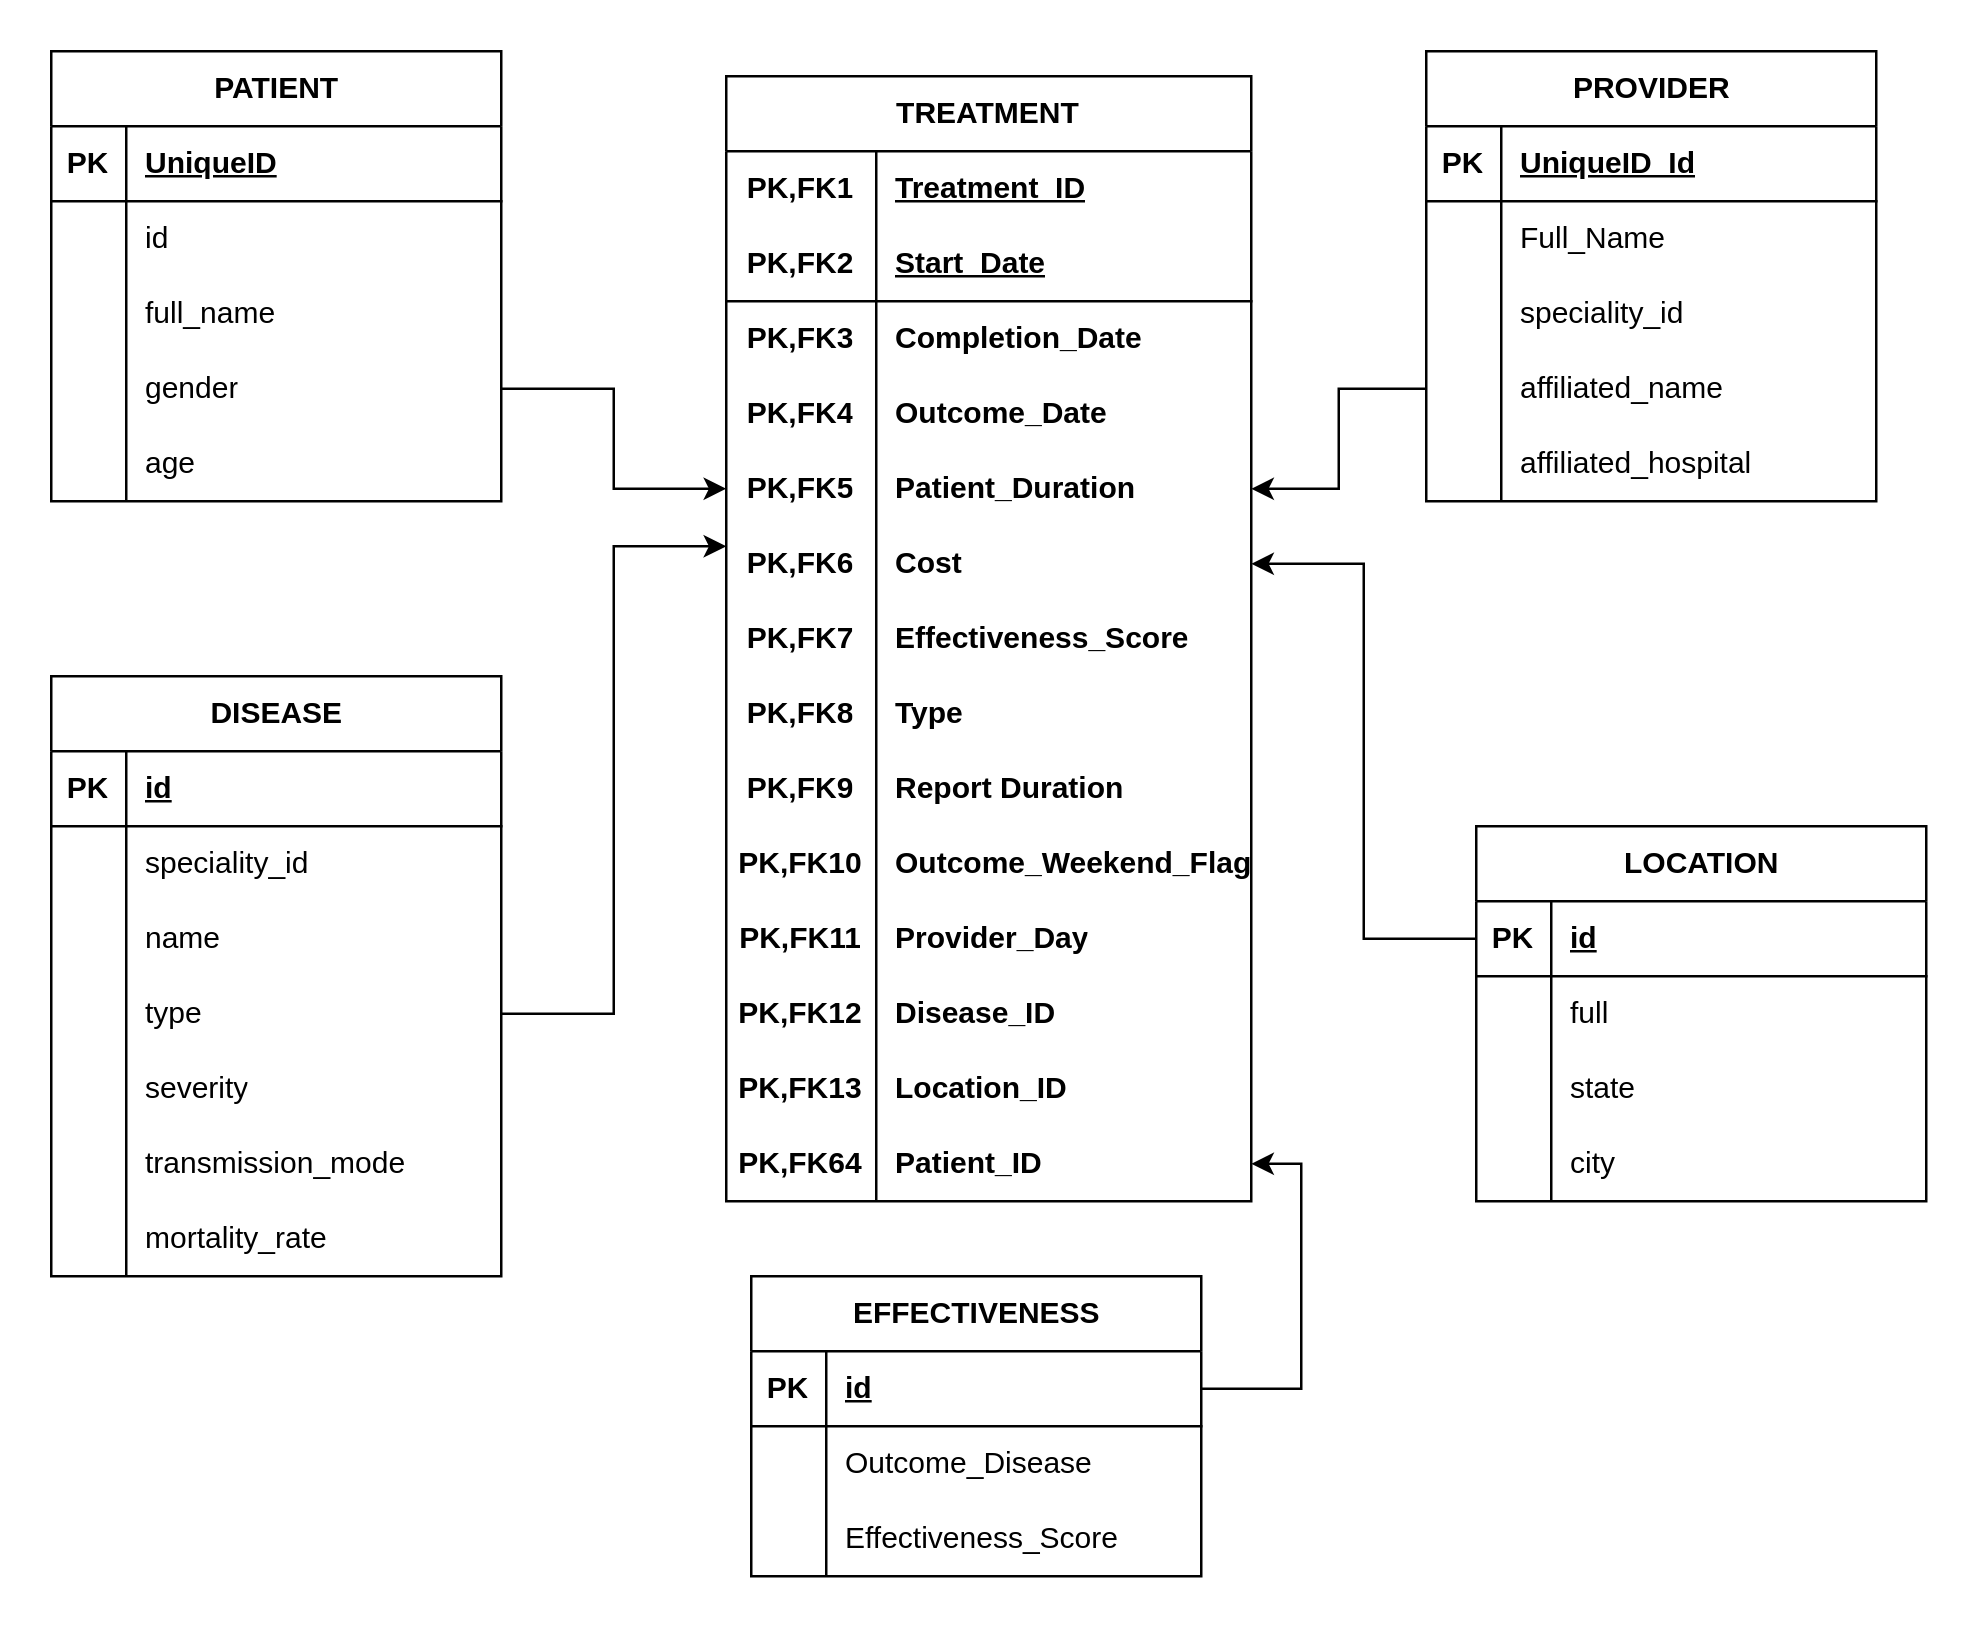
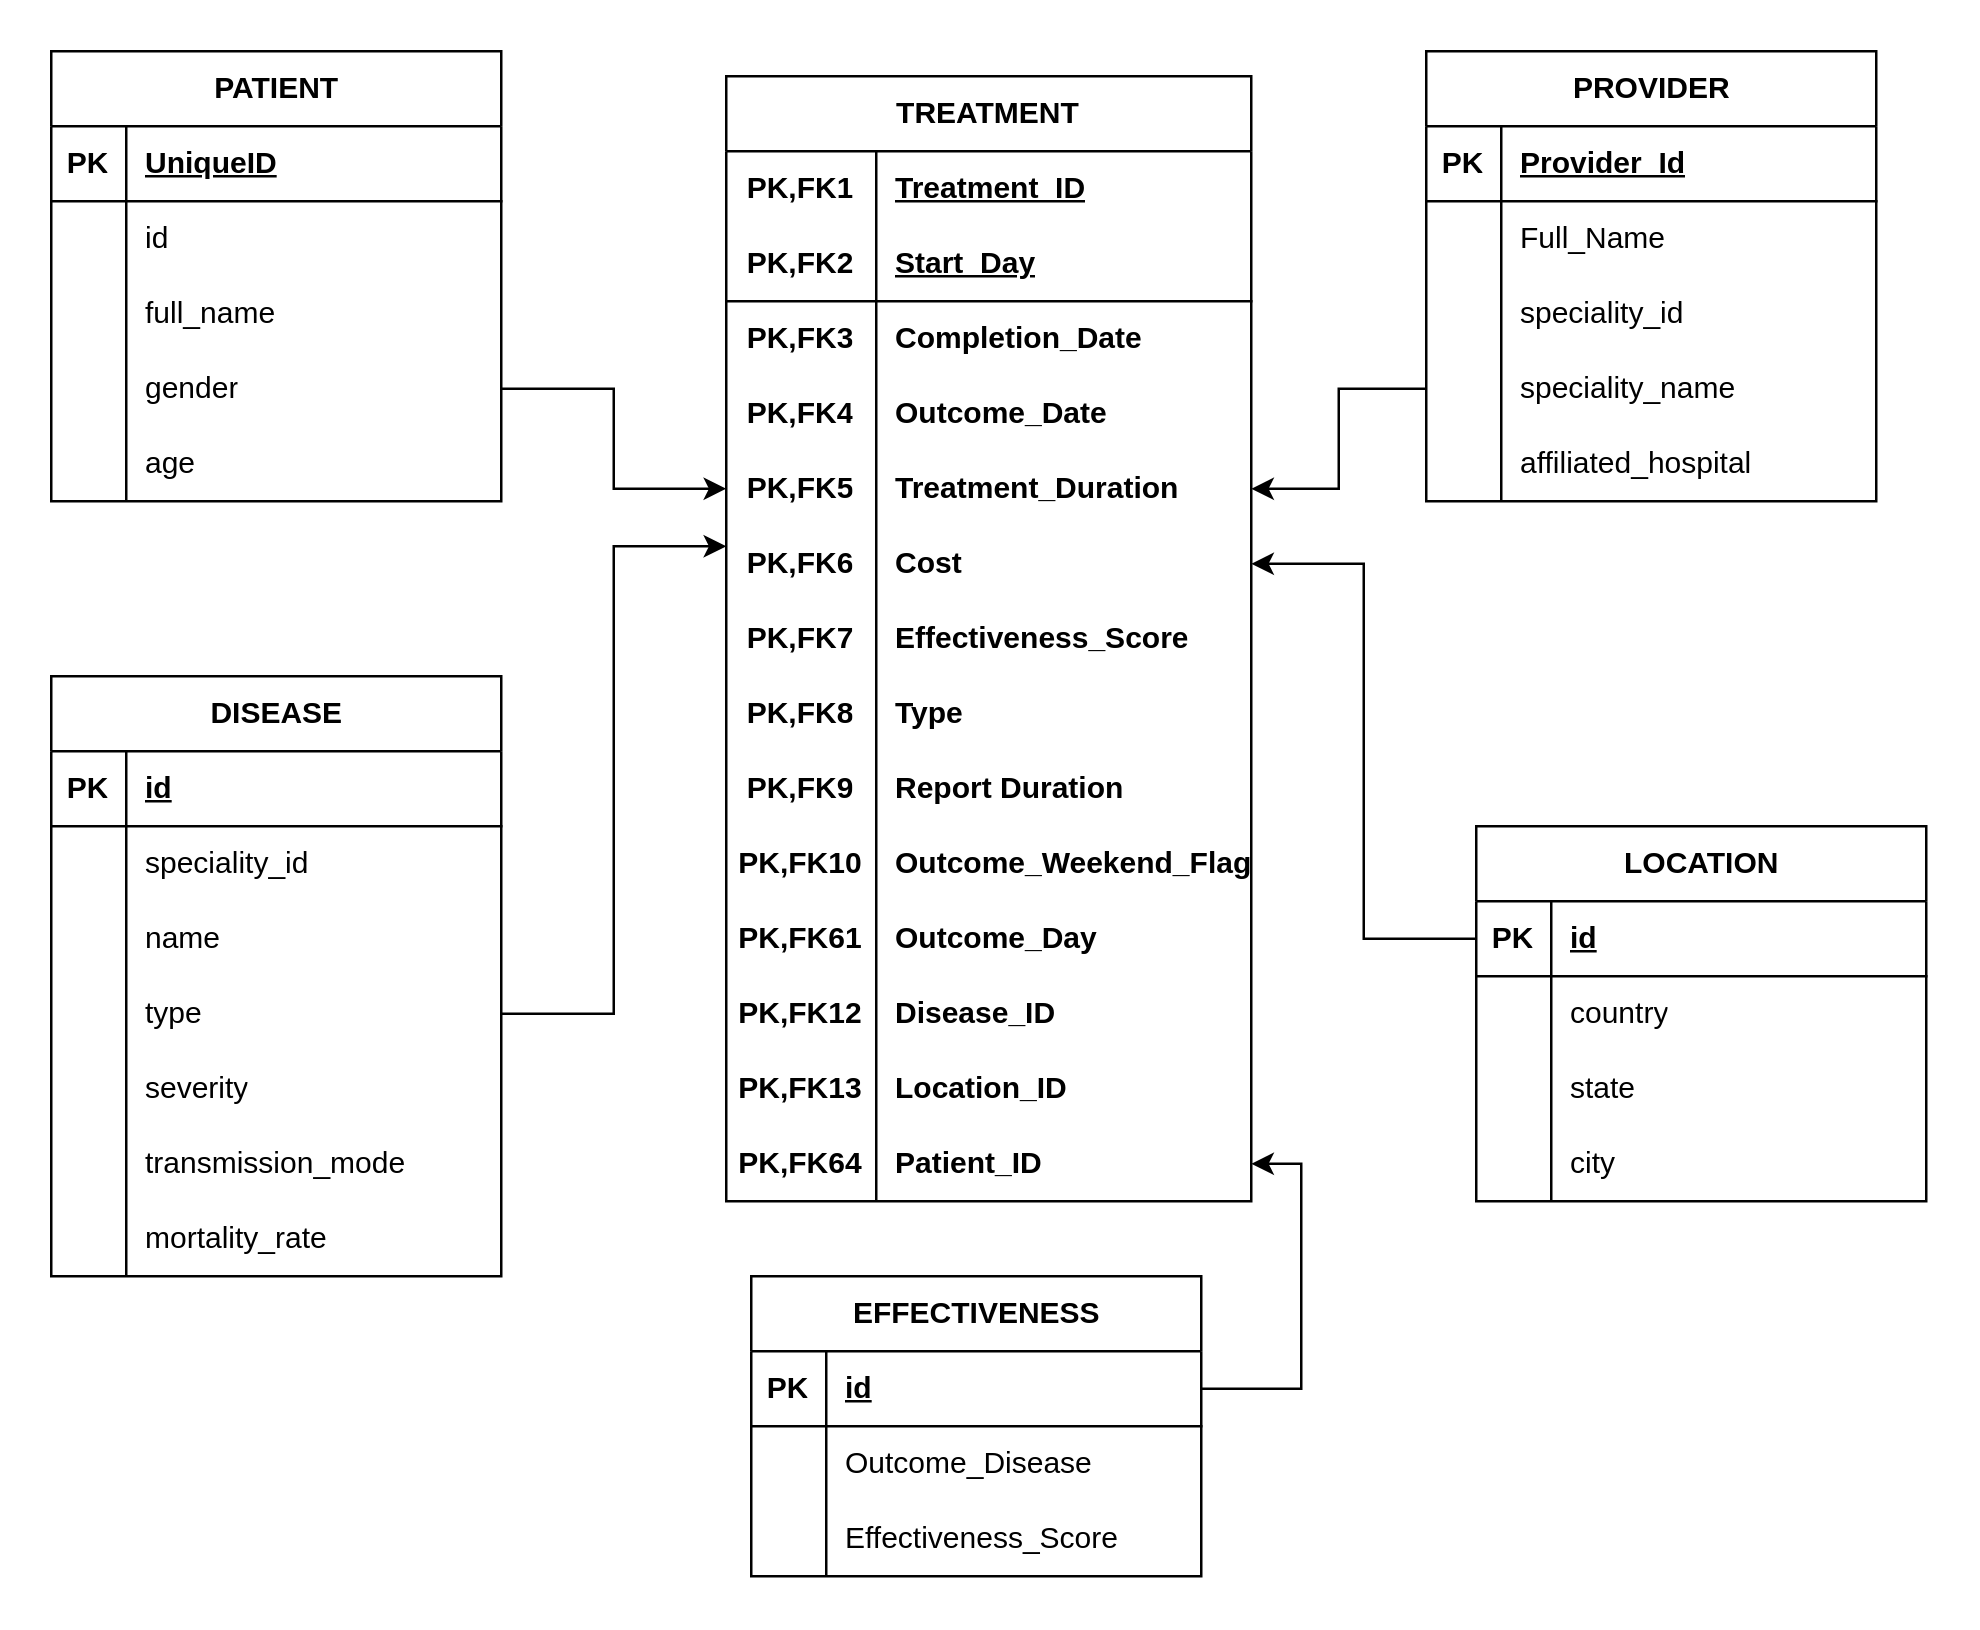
node "UniqueID_Id": label "UniqueID_Id" -> "Provider_Id"
node "Start_Date": label "Start_Date" -> "Start_Day"
node "affiliated_name": label "affiliated_name" -> "speciality_name"
node "Patient_Duration": label "Patient_Duration" -> "Treatment_Duration"
node "PK,FK11": label "PK,FK11" -> "PK,FK61"
node "Provider_Day": label "Provider_Day" -> "Outcome_Day"
node "full": label "full" -> "country"
